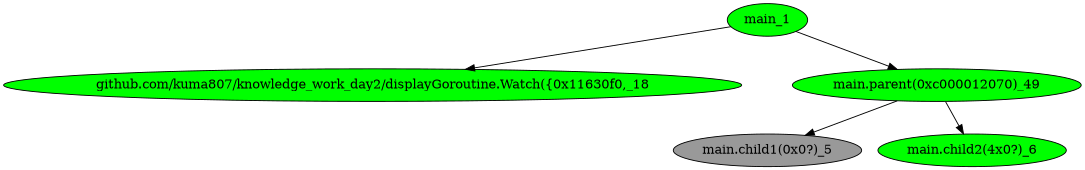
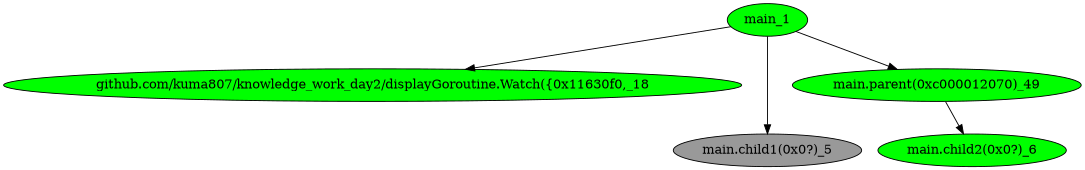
edge "main.parent(0xc000012070)_49" -> "main.child1(0x0?)_5": now "main_1" -> "main.child1(0x0?)_5"
node "main.child2(4x0?)_6": label "main.child2(4x0?)_6" -> "main.child2(0x0?)_6"
